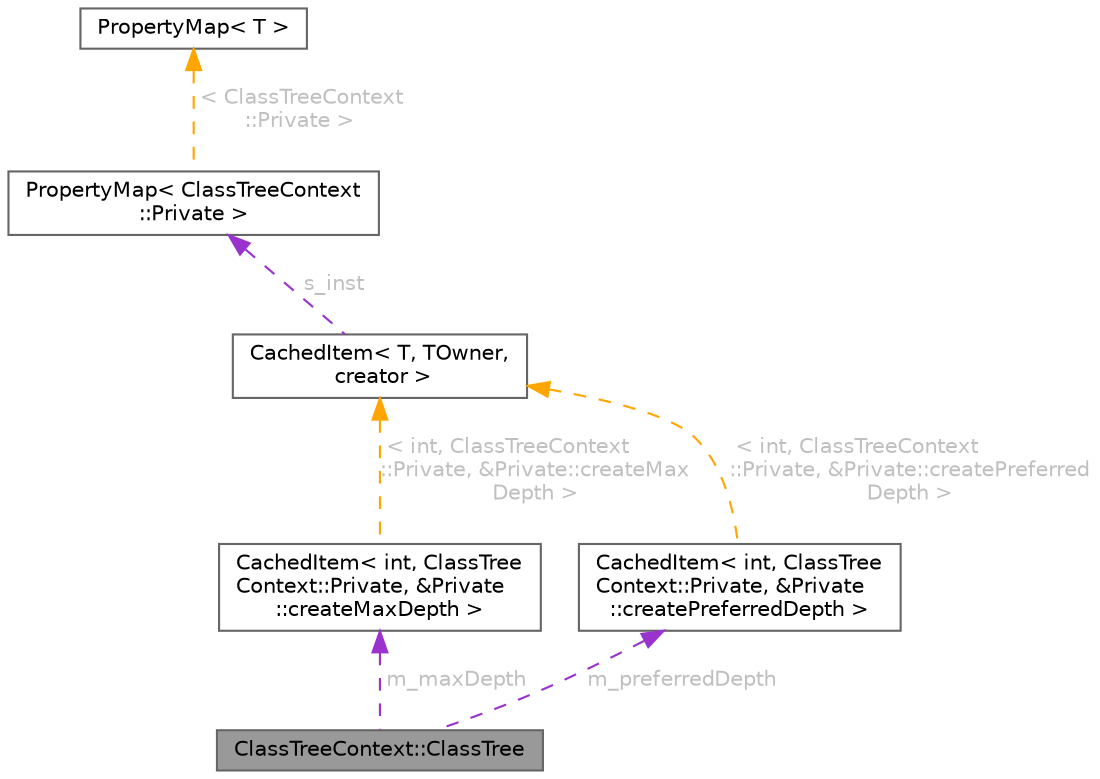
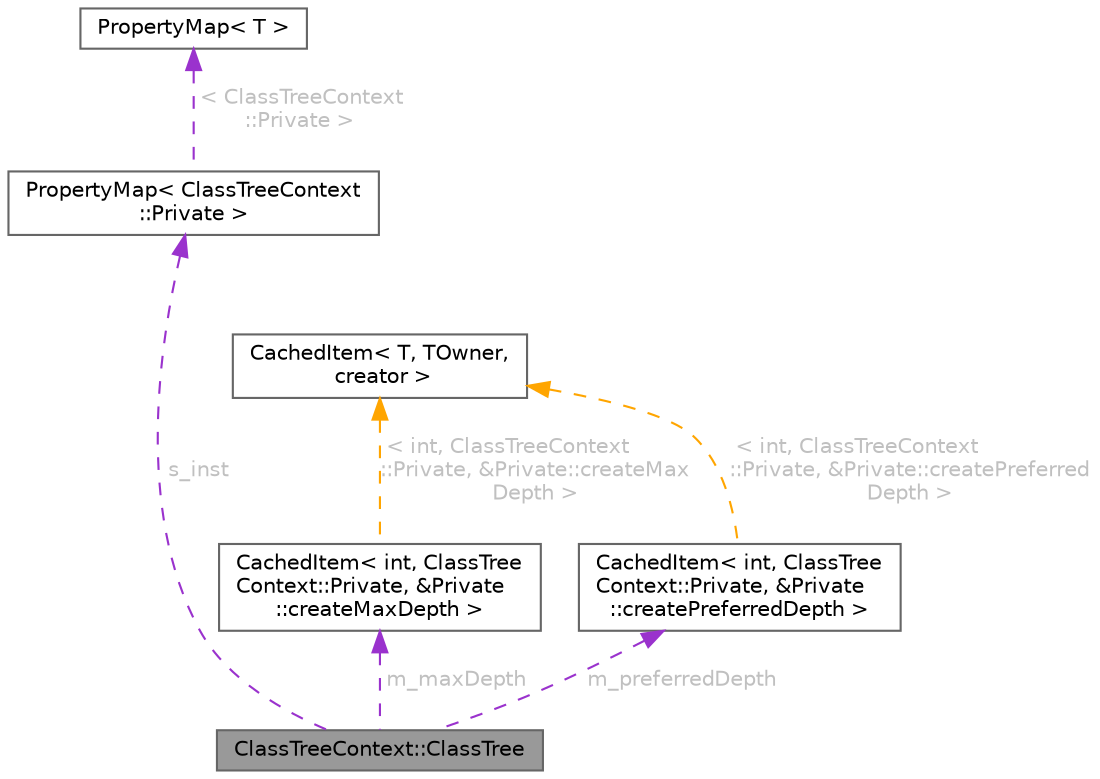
edge "PropertyMap< ClassTreeContext ::Private >" -> "PropertyMap< T >": color orange -> darkorchid3
edge "CachedItem< T, TOwner, creator >" -> "PropertyMap< ClassTreeContext ::Private >": now "ClassTreeContext::ClassTree" -> "PropertyMap< ClassTreeContext ::Private >"
